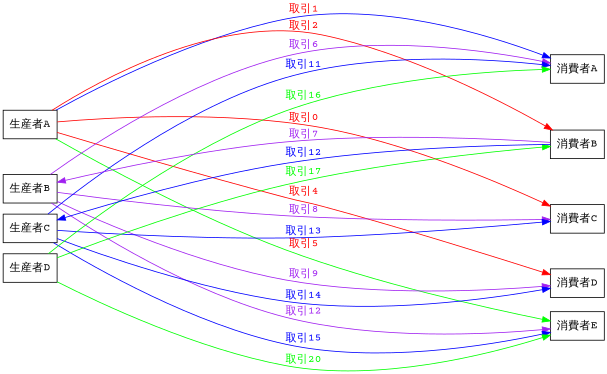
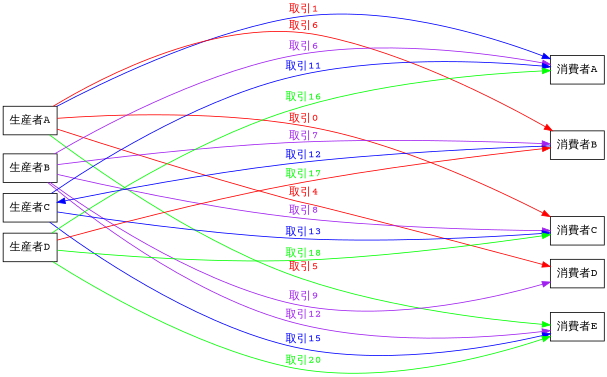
edge "生産者A" -> "消費者B": label "取引2" -> "取引6"
edge "消費者B" -> "生産者B": reversed
edge "生産者D" -> "消費者B": color green -> red
edge "生産者D" -> "消費者C": added, label "取引18"
edge "生産者C" -> "消費者D": removed, label "取引14"
